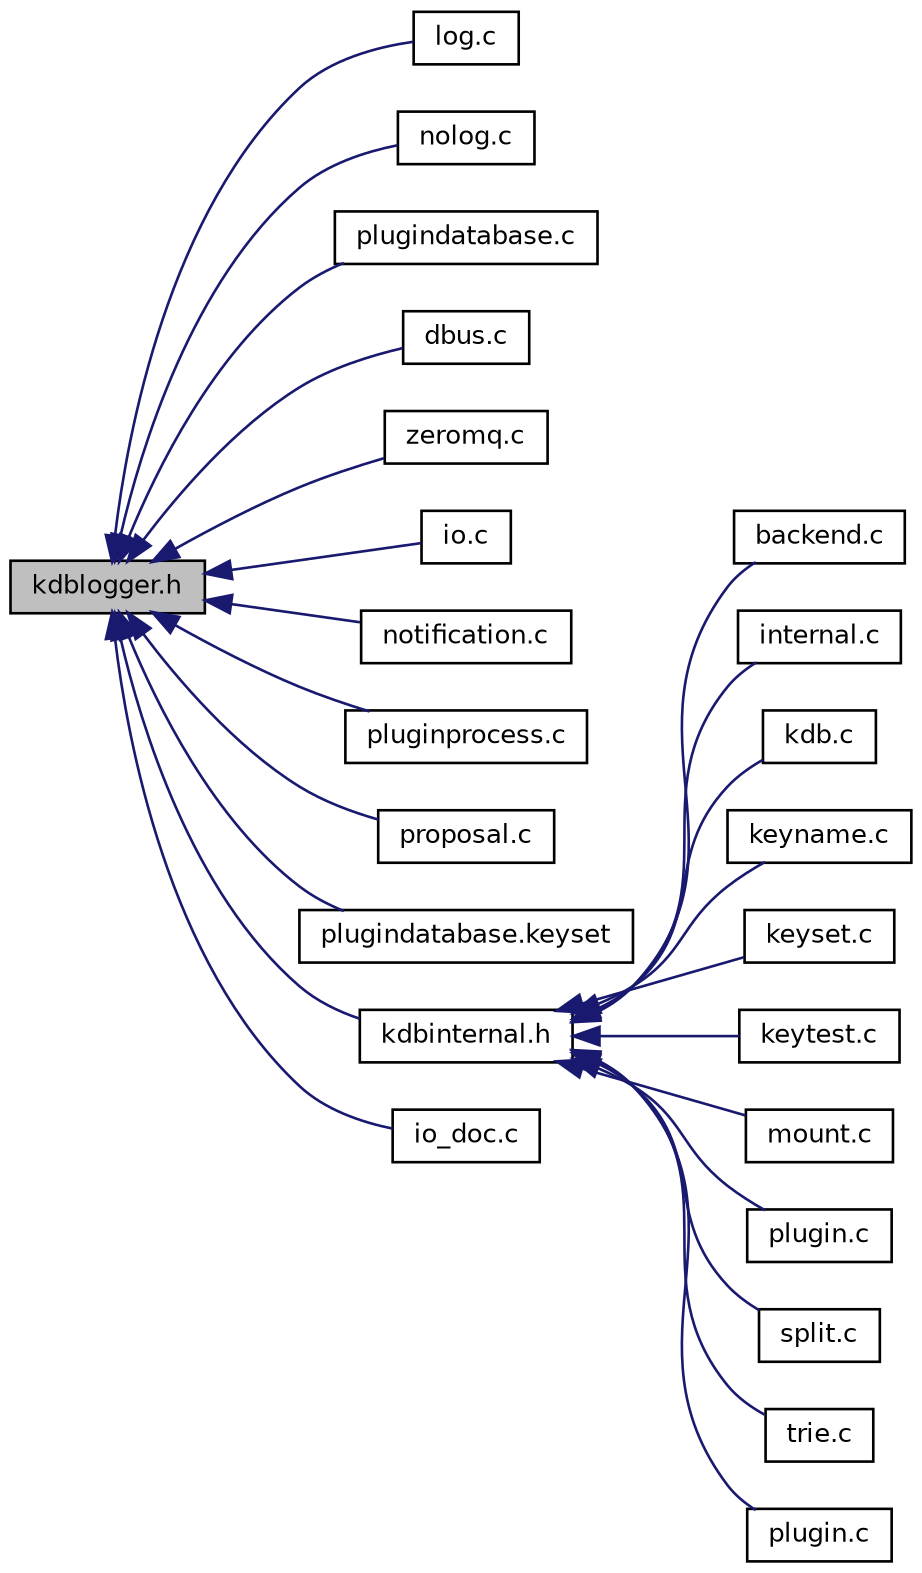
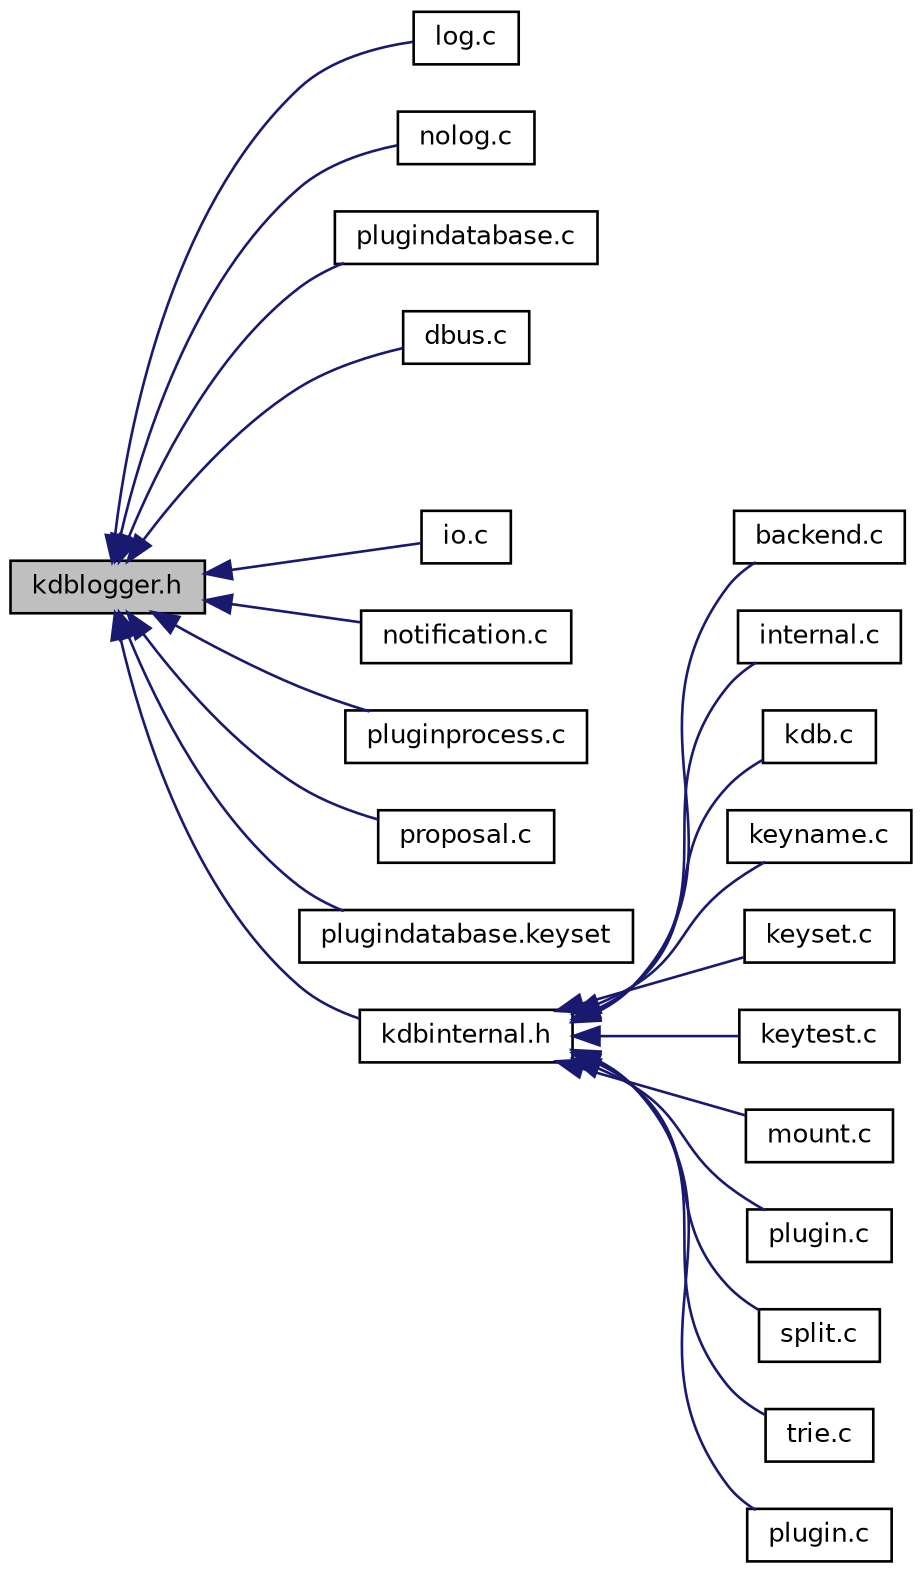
node "zeromq.c": removed
node "io_doc.c": removed
